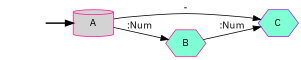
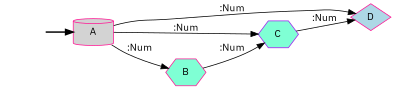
edge "A" -> "C": label "-" -> ":Num"
node "D": added
